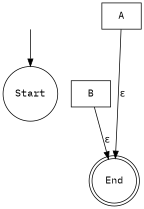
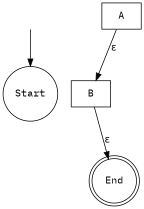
edge "A" -> "End": now "A" -> "B"
